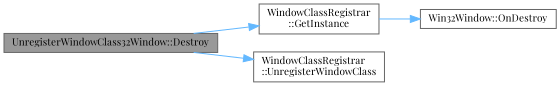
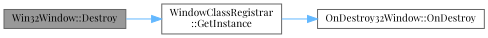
node "Win32Window::OnDestroy": label "Win32Window::OnDestroy" -> "OnDestroy32Window::OnDestroy"
node "UnregisterWindowClass32Window::Destroy": label "UnregisterWindowClass32Window::Destroy" -> "Win32Window::Destroy"
node "WindowClassRegistrar ::UnregisterWindowClass": removed
